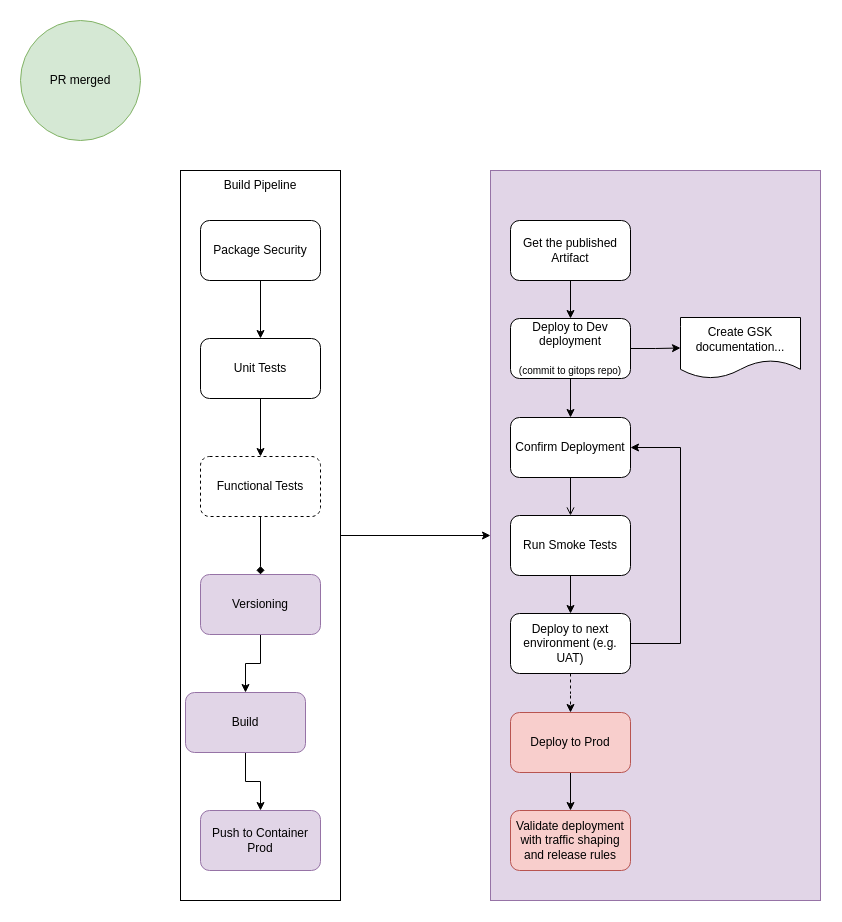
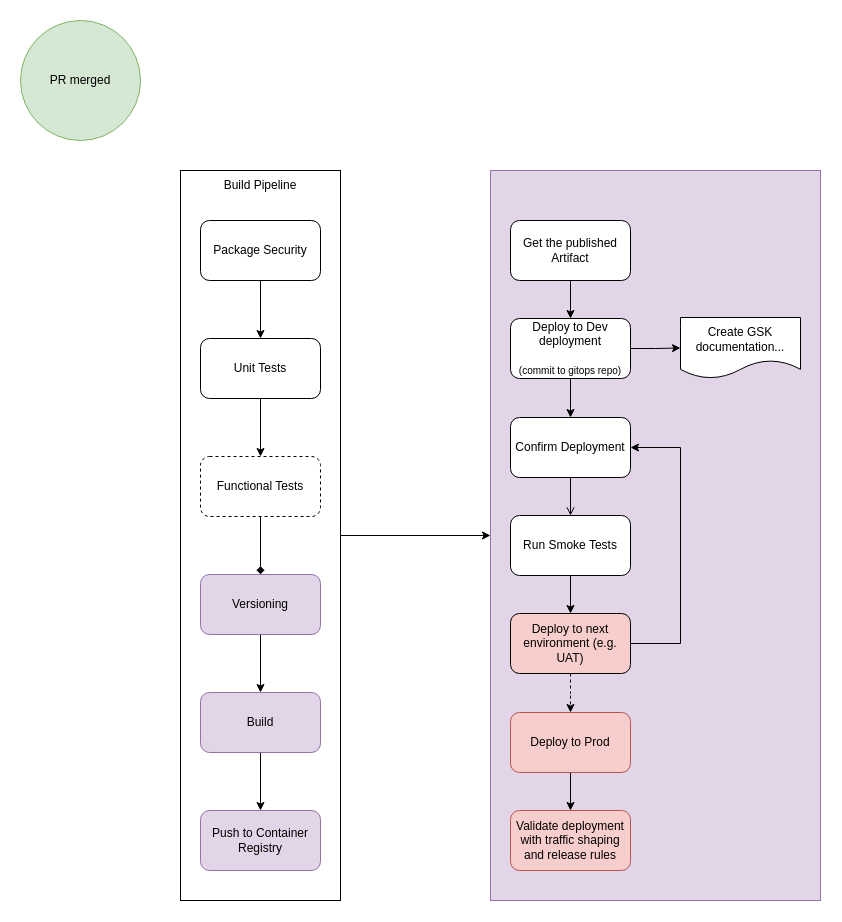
node "Deploy to next environment (e.g. UAT)": fillcolor #ffffff -> #f8cecc
node "Build": moved (246, 723) -> (261, 723)
node "Push to Container Prod": label "Push to Container Prod" -> "Push to Container Registry"
